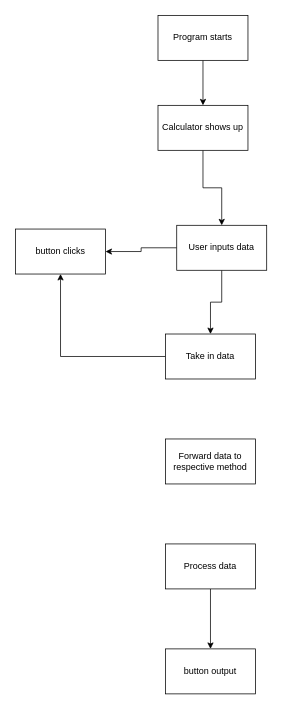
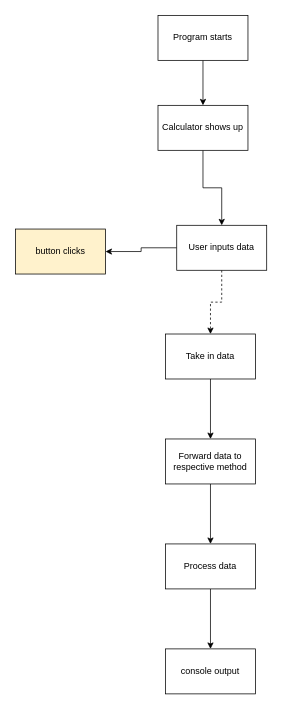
node "button clicks": fillcolor #ffffff -> #fff2cc
edge "User inputs data" -> "Take in data": style solid -> dashed
edge "Take in data" -> "button clicks": now "Take in data" -> "Forward data to respective method"
edge "Forward data to respective method" -> "Process data": added
node "button output": label "button output" -> "console output"
